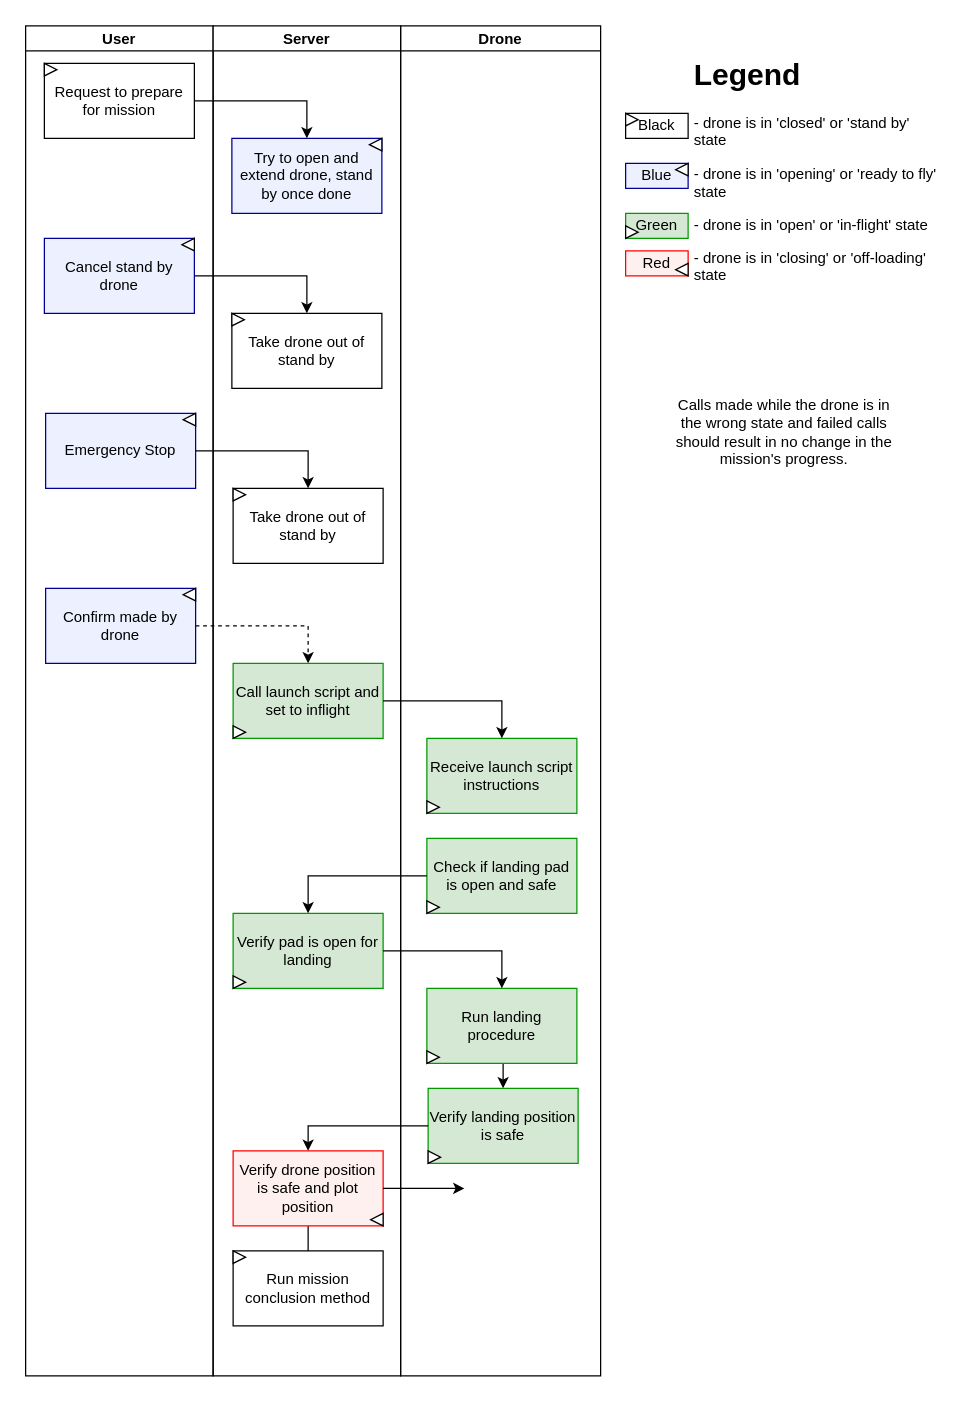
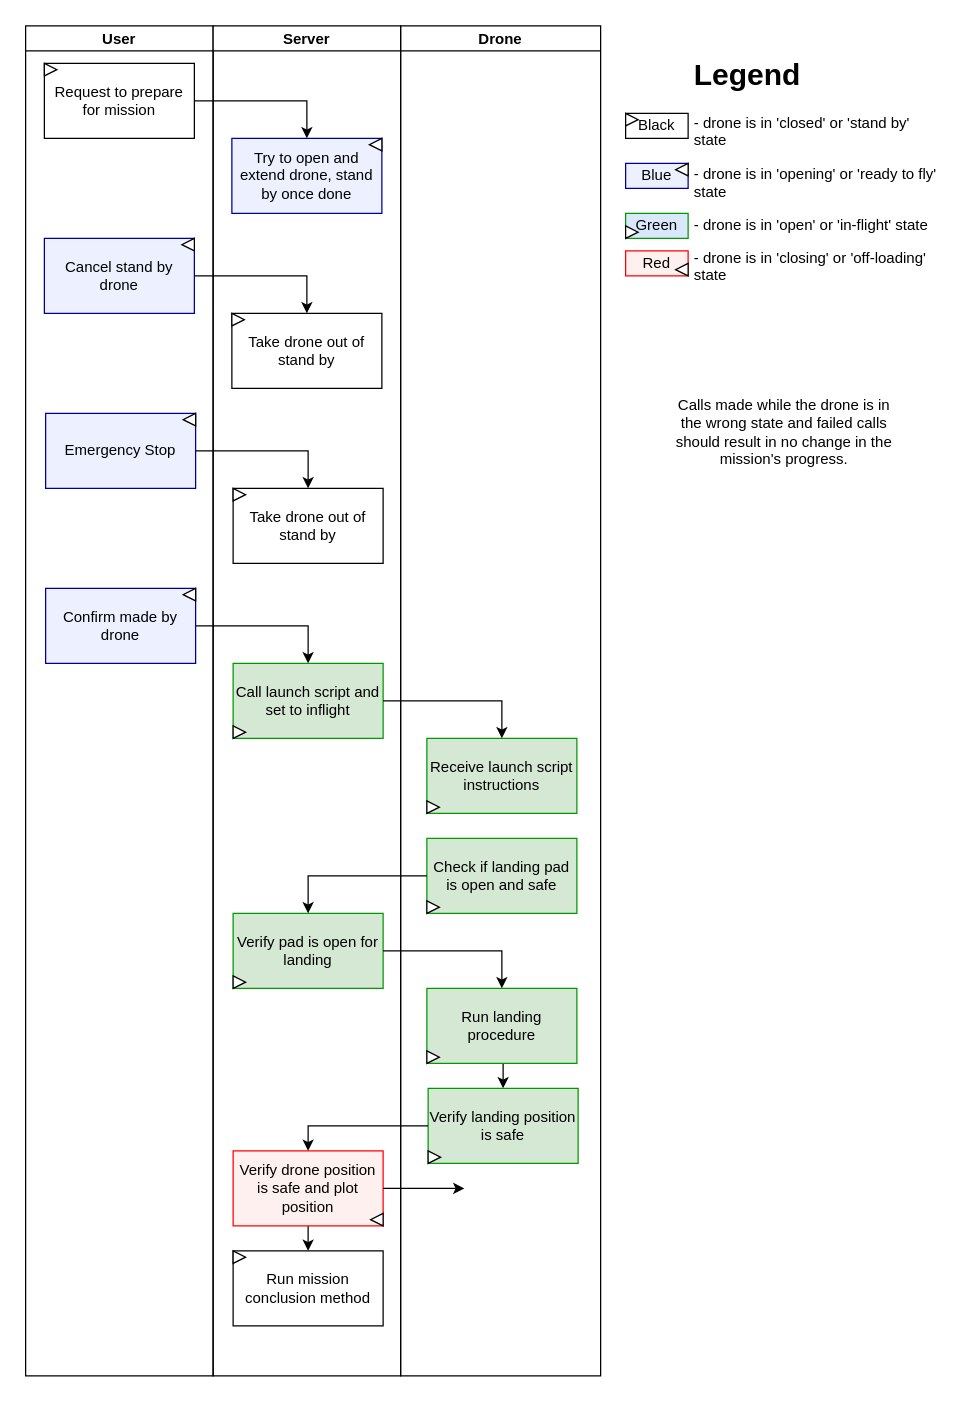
node "Green": fillcolor #d5e8d4 -> #dae8fc
edge "Confirm made by drone" -> "Call launch script and set to inflight": style dashed -> solid
edge "Verify drone position is safe and plot position" -- "Run mission conclusion method": arrowhead none -> classic
